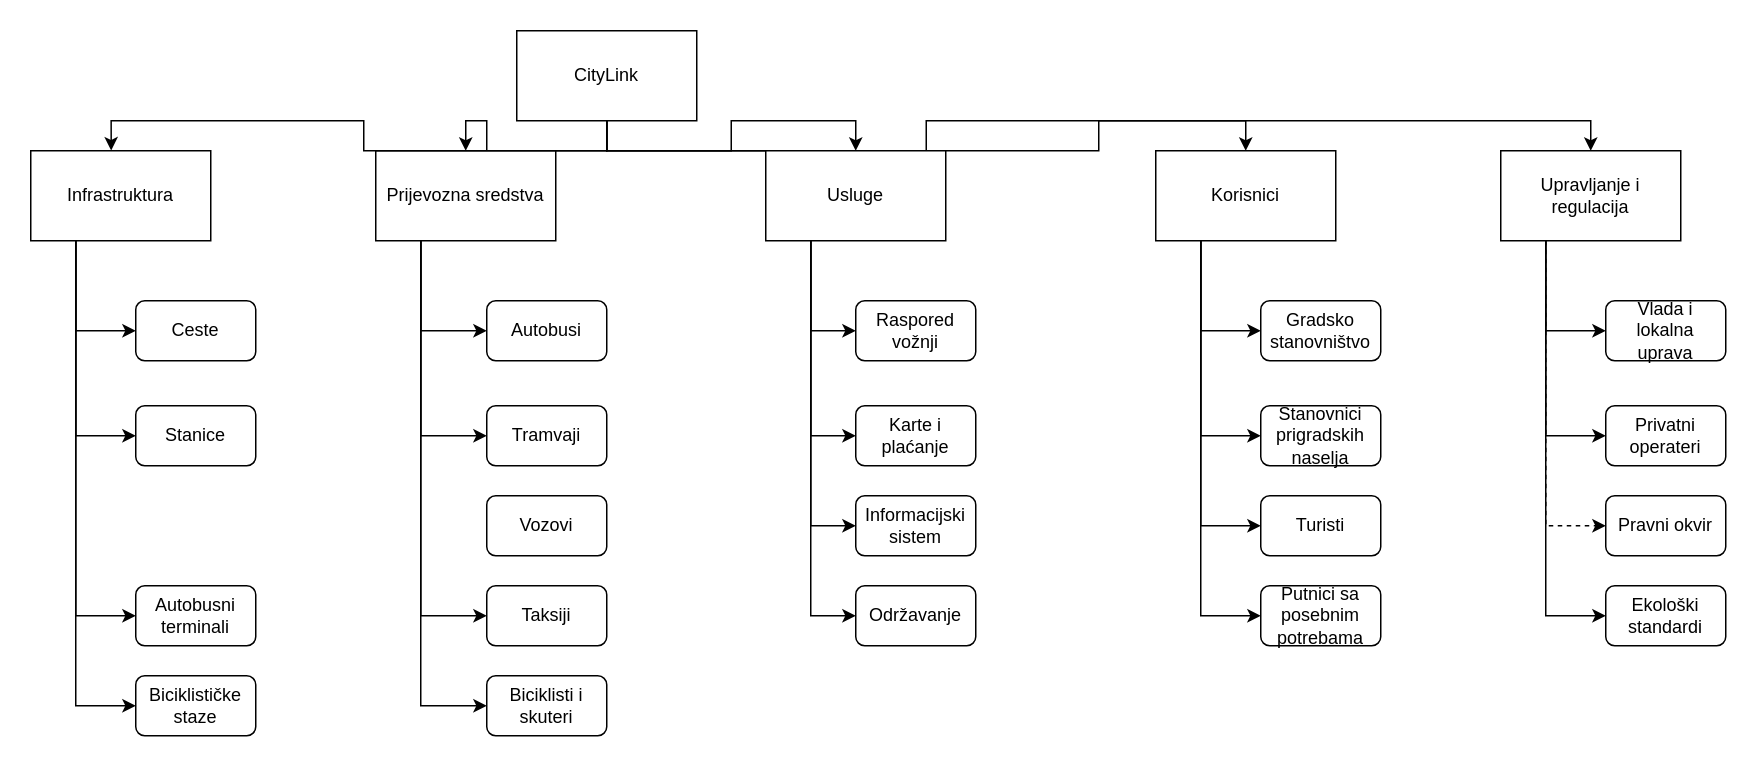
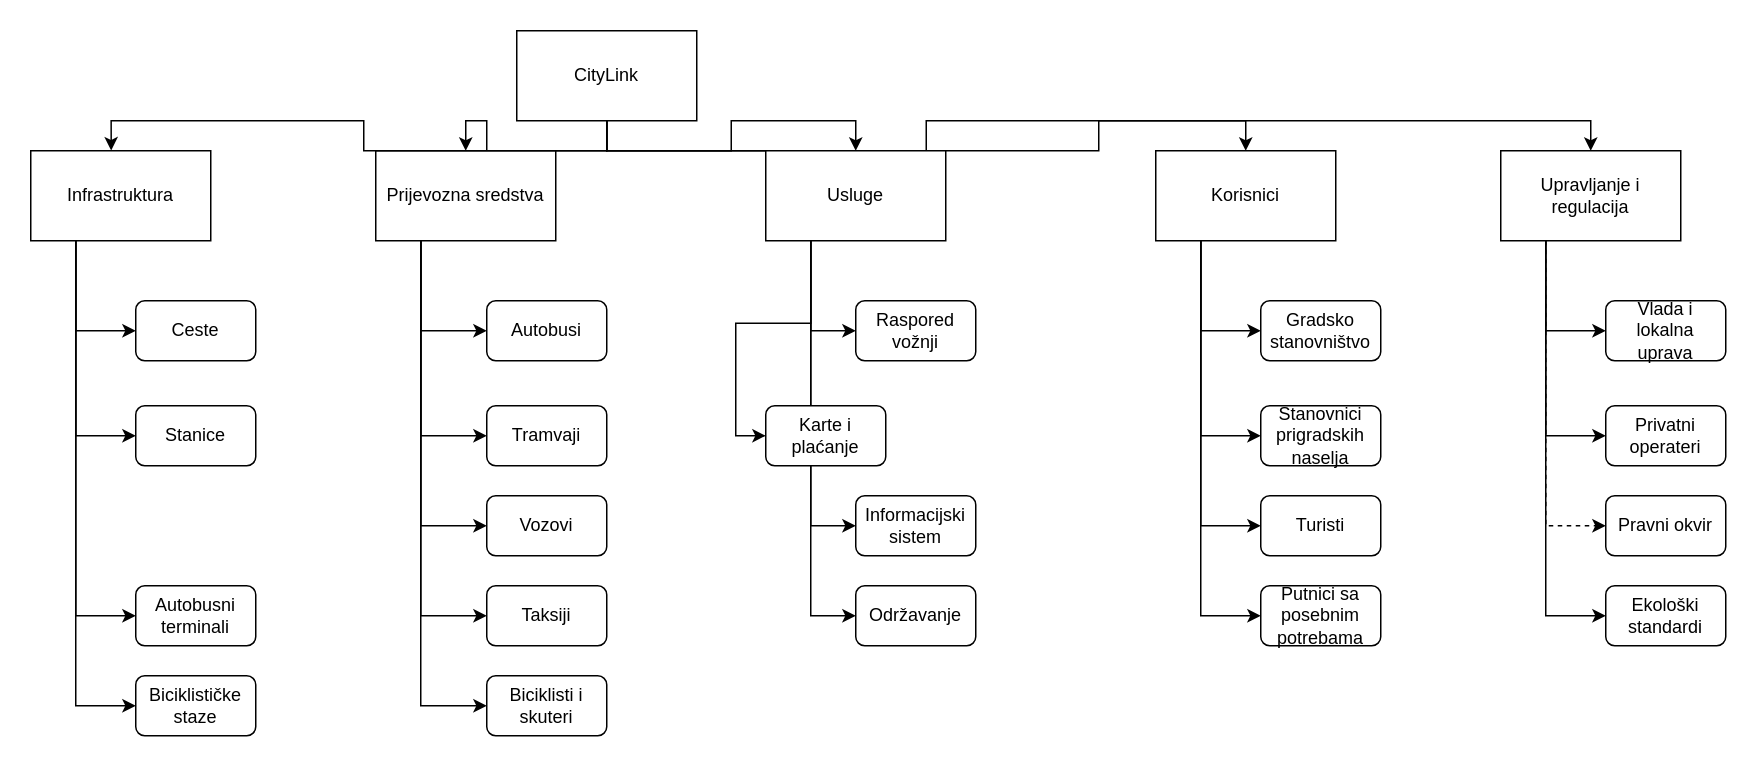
node "Karte i plaćanje": moved (916, 436) -> (826, 436)
edge "Prijevozna sredstva" -> "Vozovi": added
